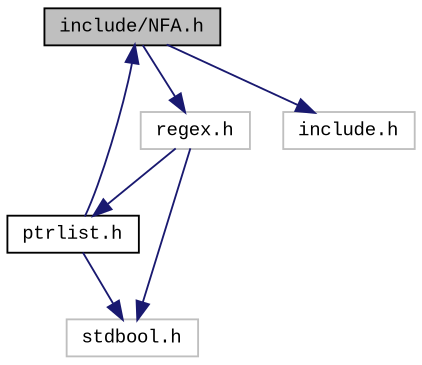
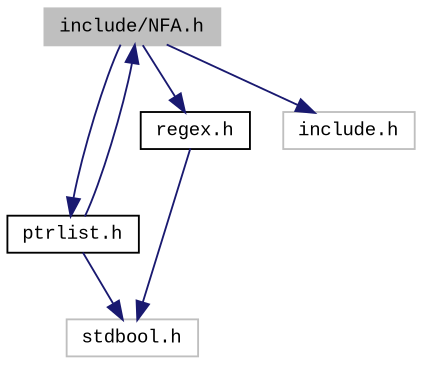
node "include/NFA.h": color black -> grey75
node "regex.h": color grey75 -> black
edge "regex.h" -> "ptrlist.h": now "include/NFA.h" -> "ptrlist.h"
